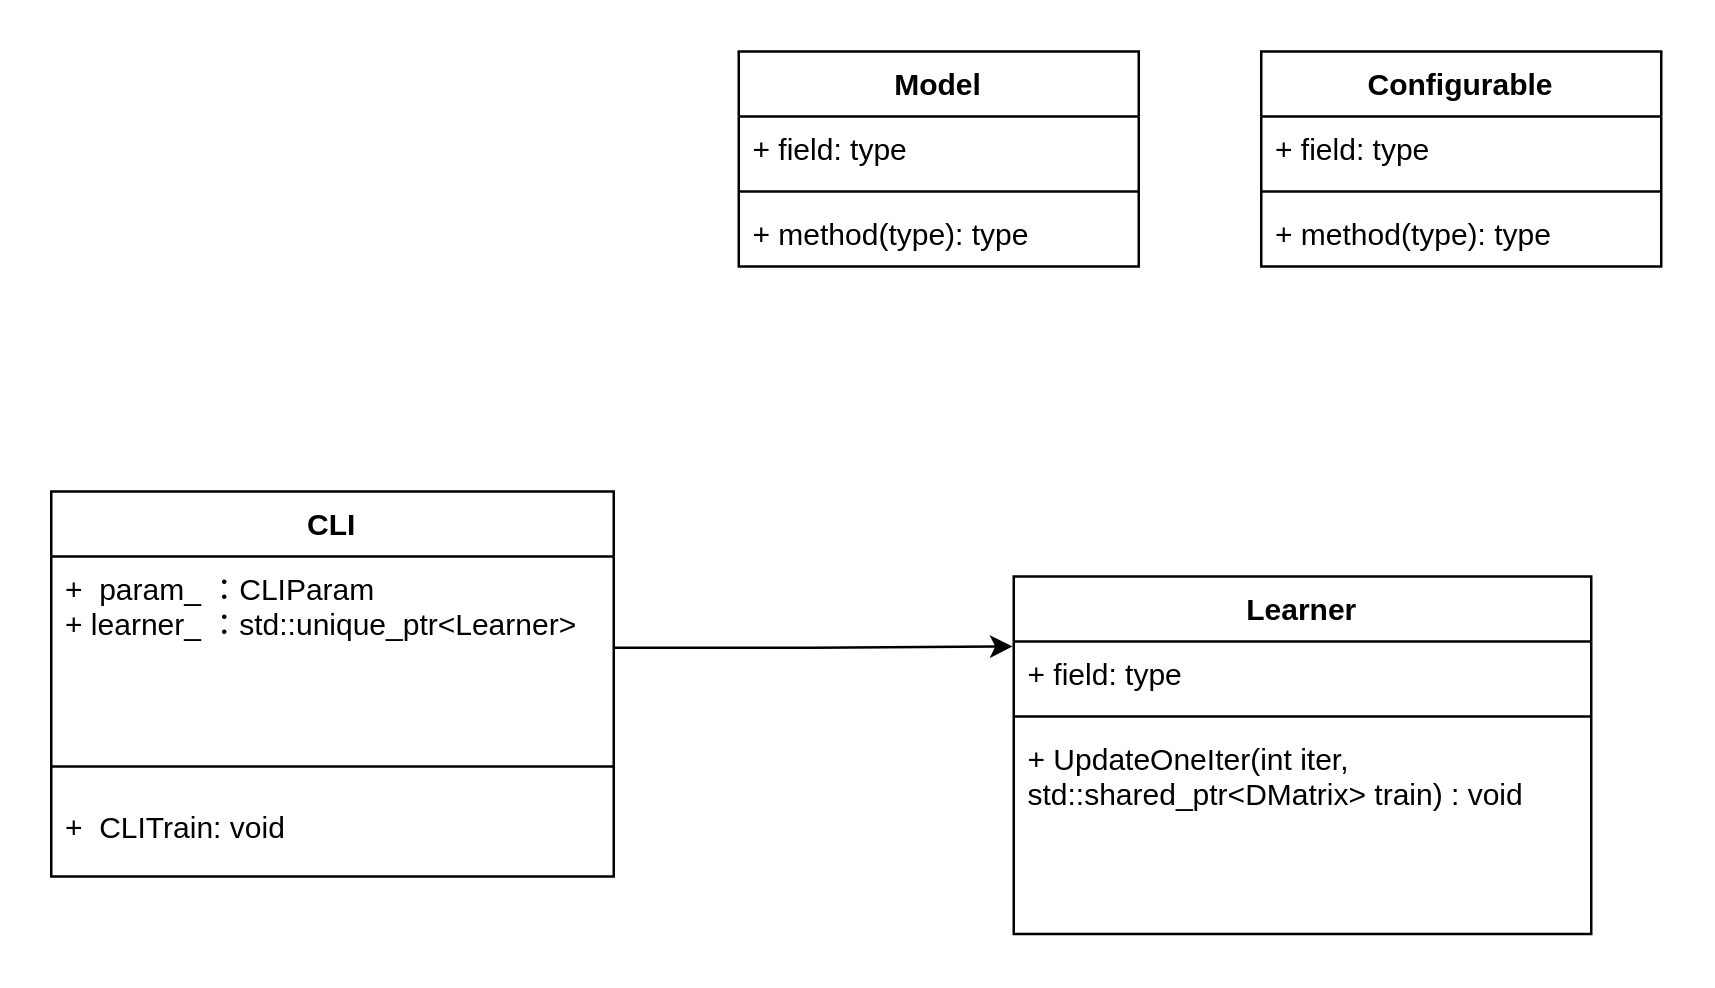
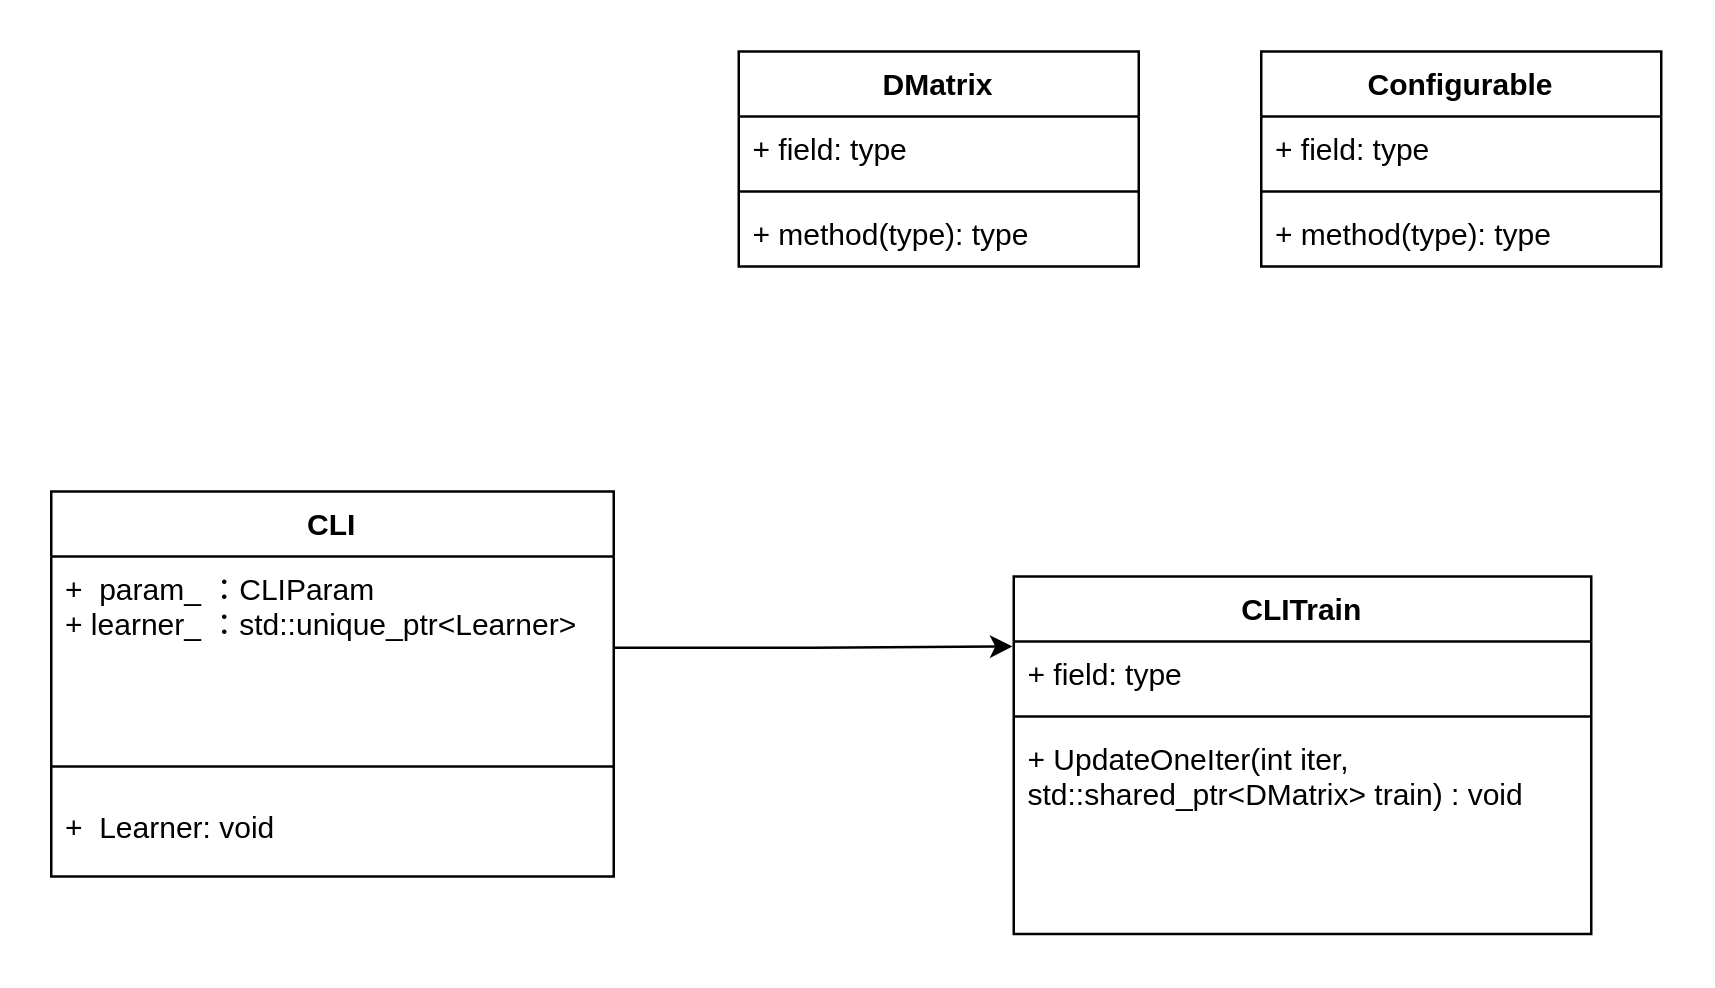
node "Model": label "Model" -> "DMatrix"
node "Learner": label "Learner" -> "CLITrain"
node "+ CLITrain: void": label "+ CLITrain: void" -> "+ Learner: void"
